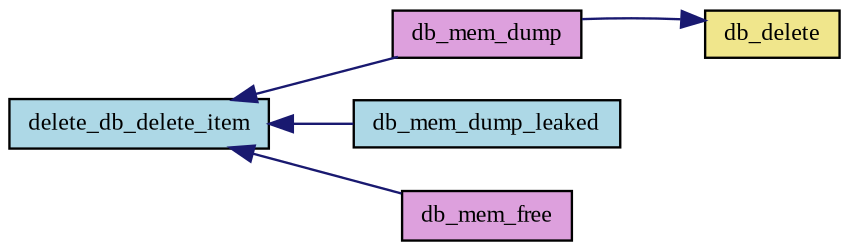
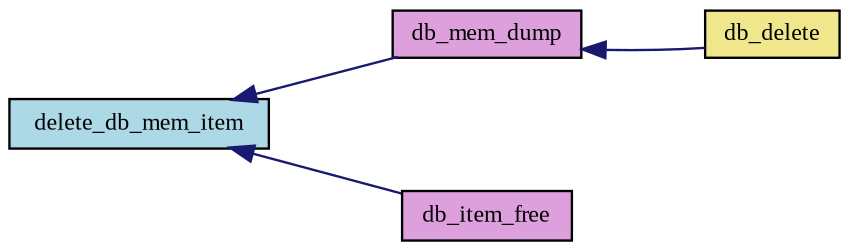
edge "db_mem_dump" -> "db_delete": reversed
node "delete_db_delete_item": label "delete_db_delete_item" -> "delete_db_mem_item"
node "db_mem_dump_leaked": removed
node "db_mem_free": label "db_mem_free" -> "db_item_free"
